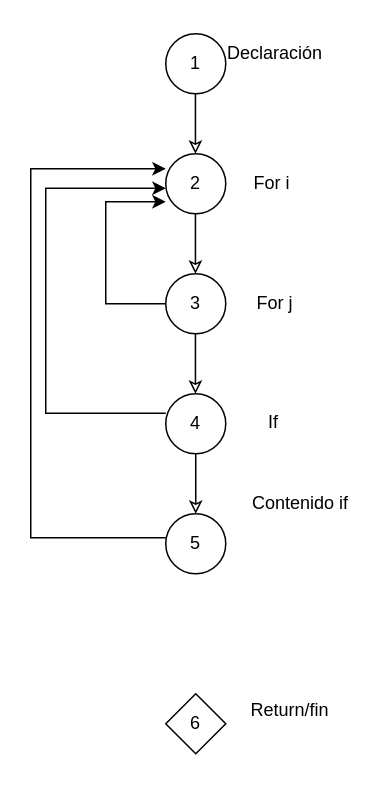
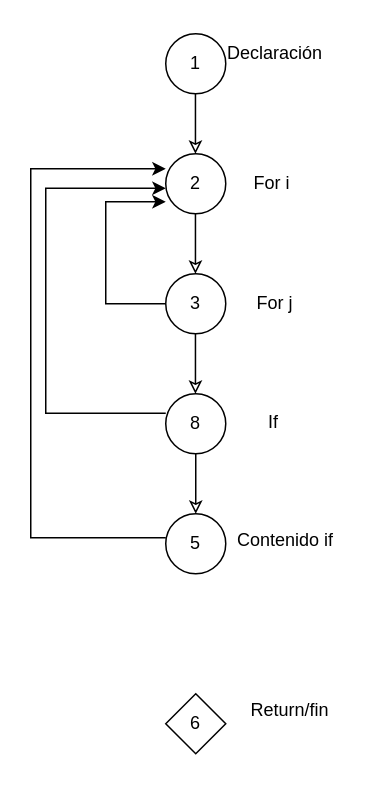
node "4": label "4" -> "8"
node "Contenido if": moved (301, 503) -> (286, 541)
